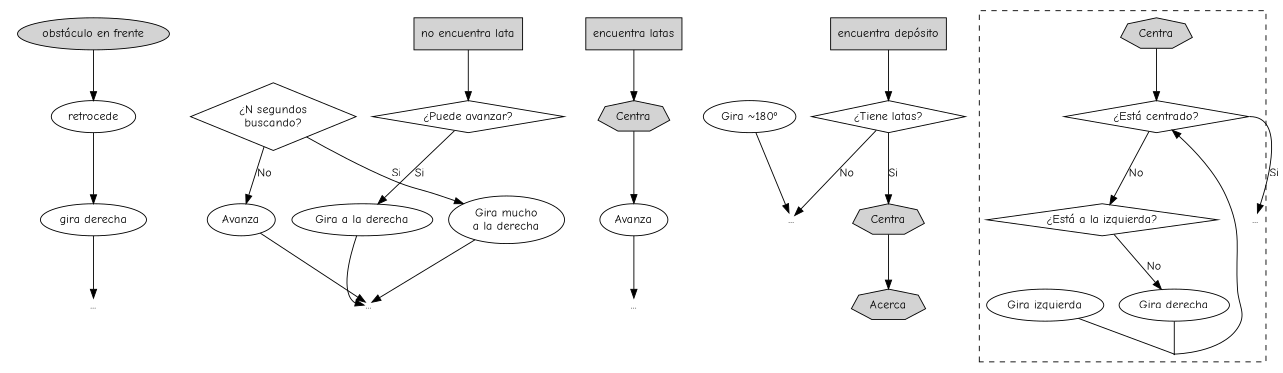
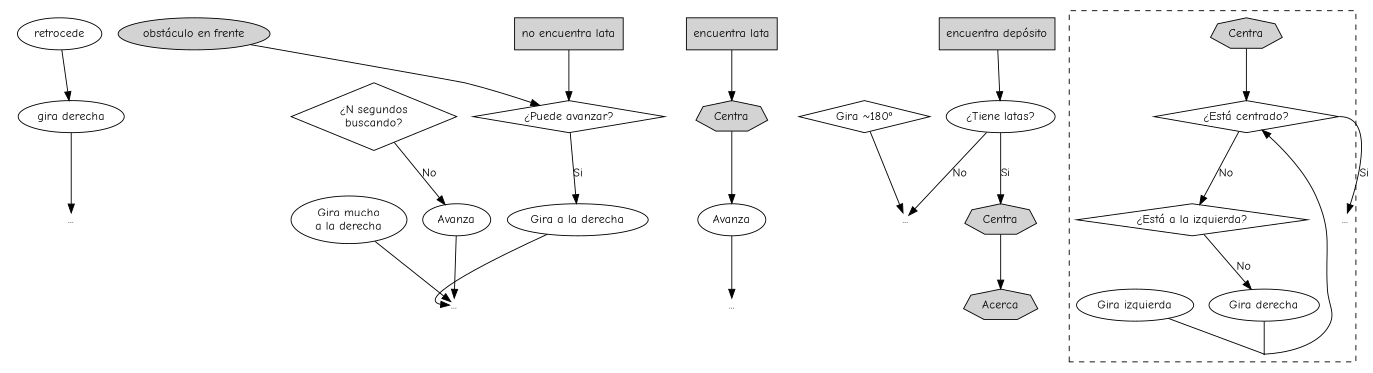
node "encuentra latas": label "encuentra latas" -> "encuentra lata"
edge "obstáculo en frente" -> "retrocede": now "obstáculo en frente" -> "¿Puede avanzar?"
node "Gira ~180º": shape ellipse -> diamond
node "¿Tiene latas?": shape diamond -> ellipse
edge "¿N segundos buscando?" -> "Gira mucho a la derecha": removed, label "Si"
